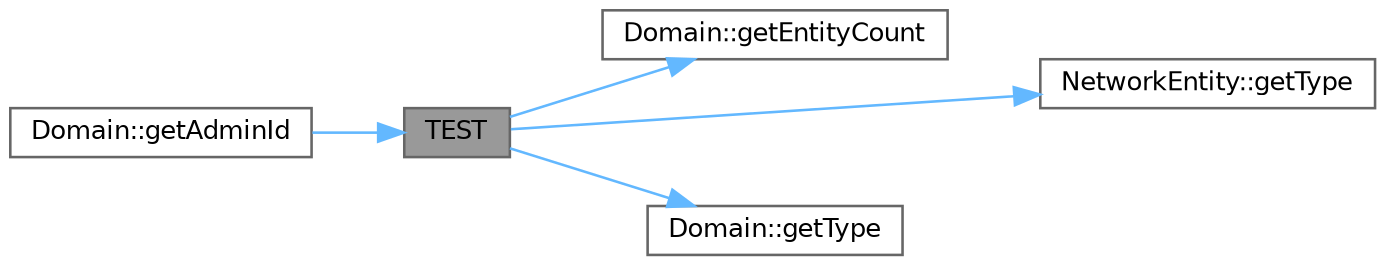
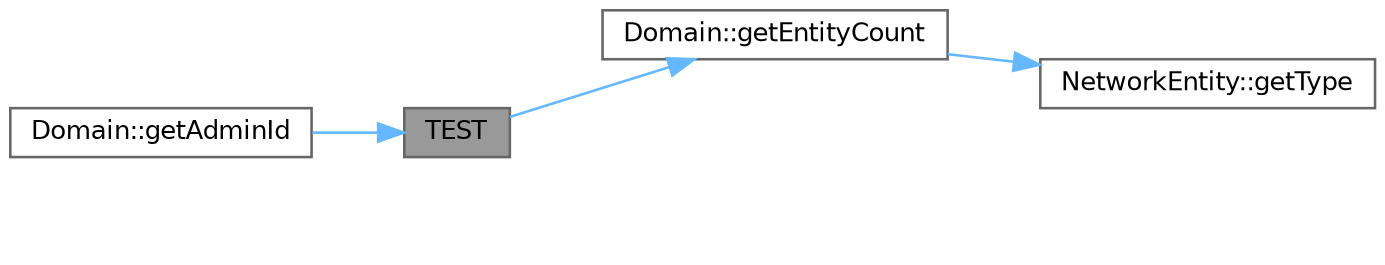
edge "TEST" -> "NetworkEntity::getType": now "Domain::getEntityCount" -> "NetworkEntity::getType"
node "Domain::getType": removed
